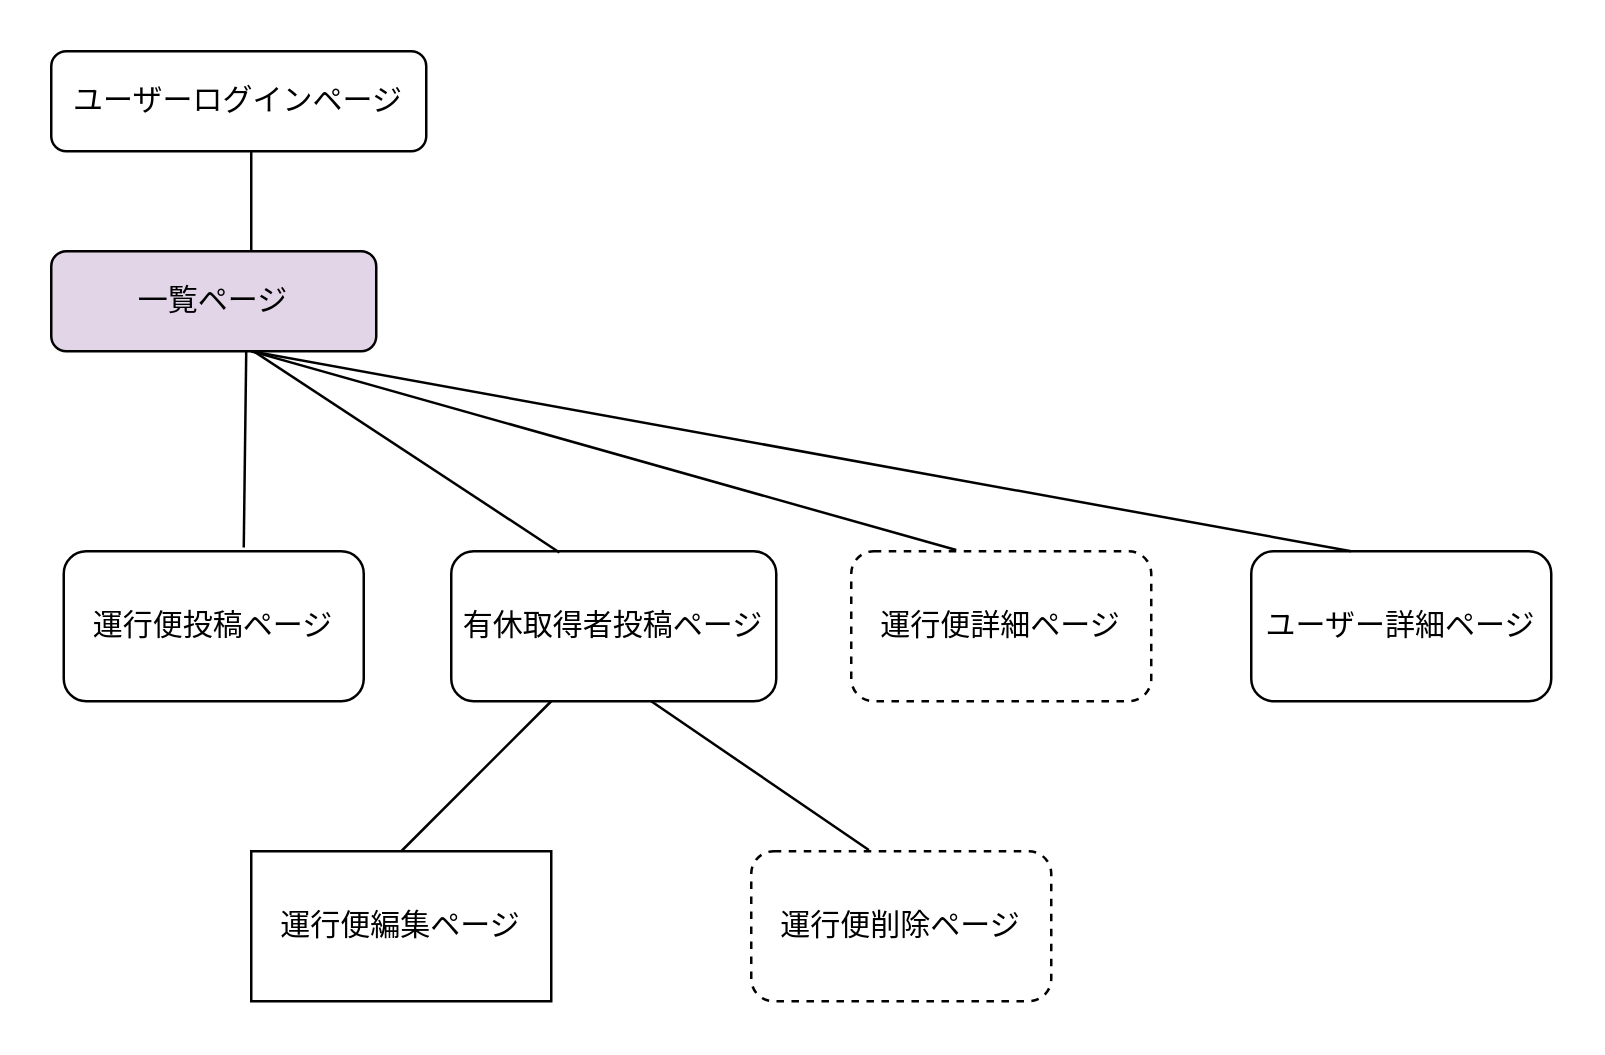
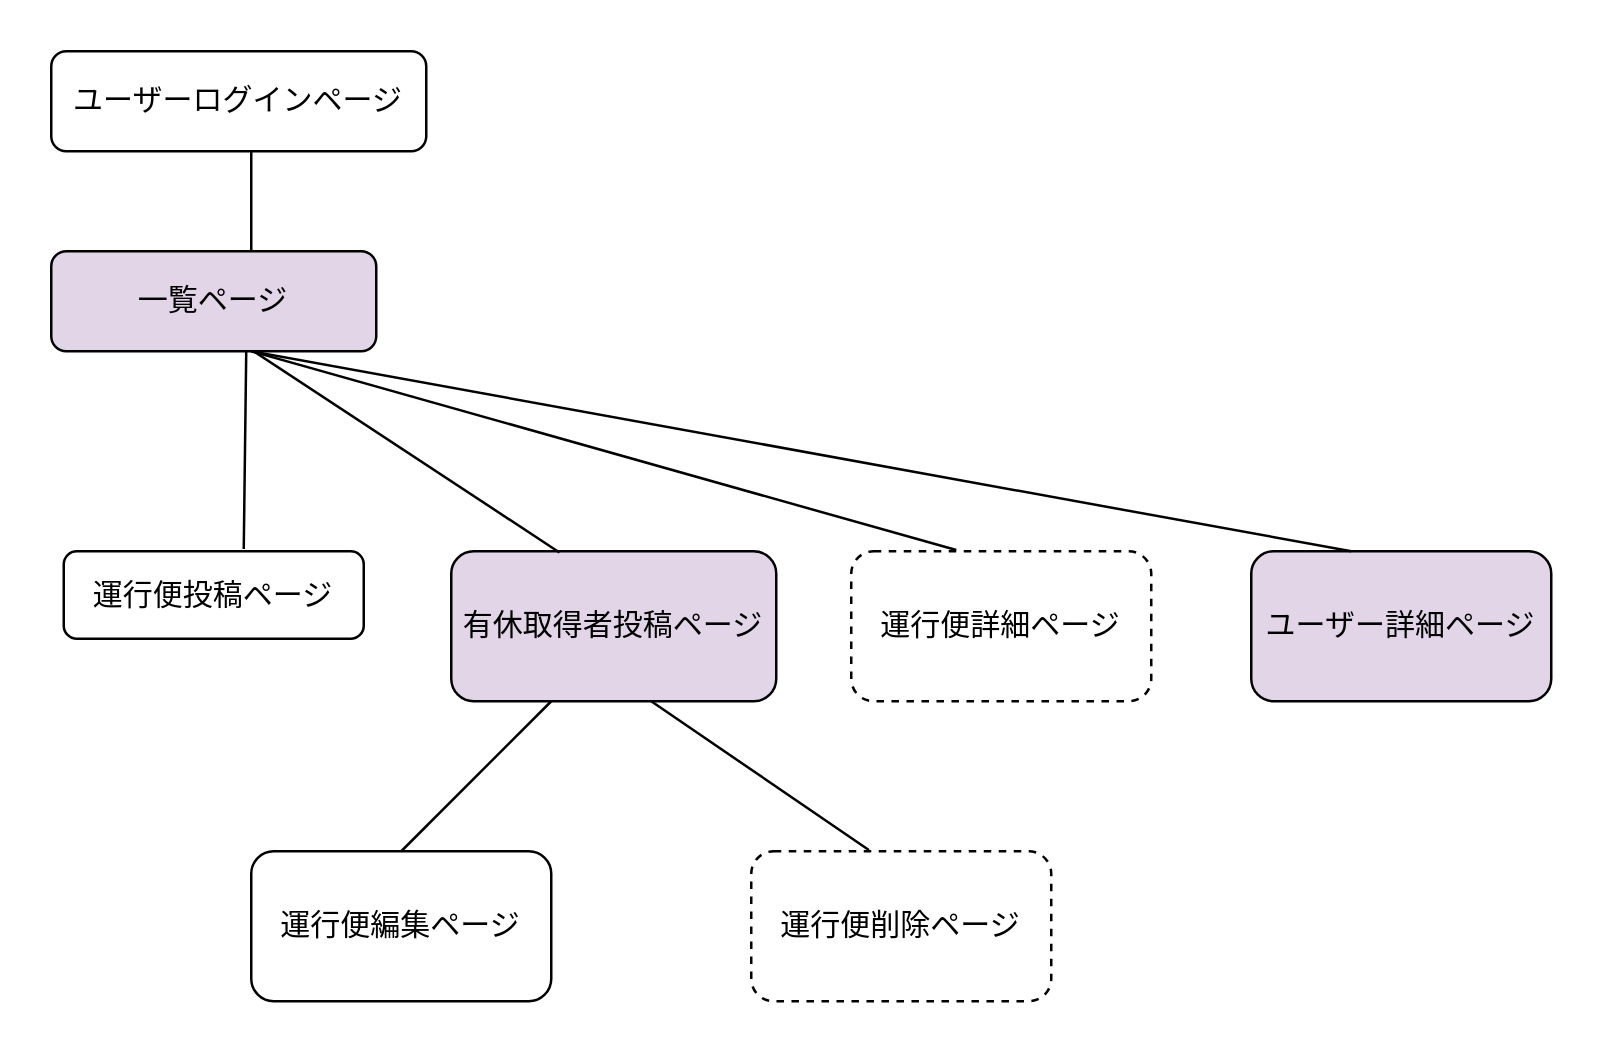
node "運行便投稿ページ": size 300x150 -> 300x88
node "有休取得者投稿ページ": fillcolor #ffffff -> #e1d5e7
node "ユーザー詳細ページ": fillcolor #ffffff -> #e1d5e7
node "運行便編集ページ": shape rectangle -> rounded rectangle
